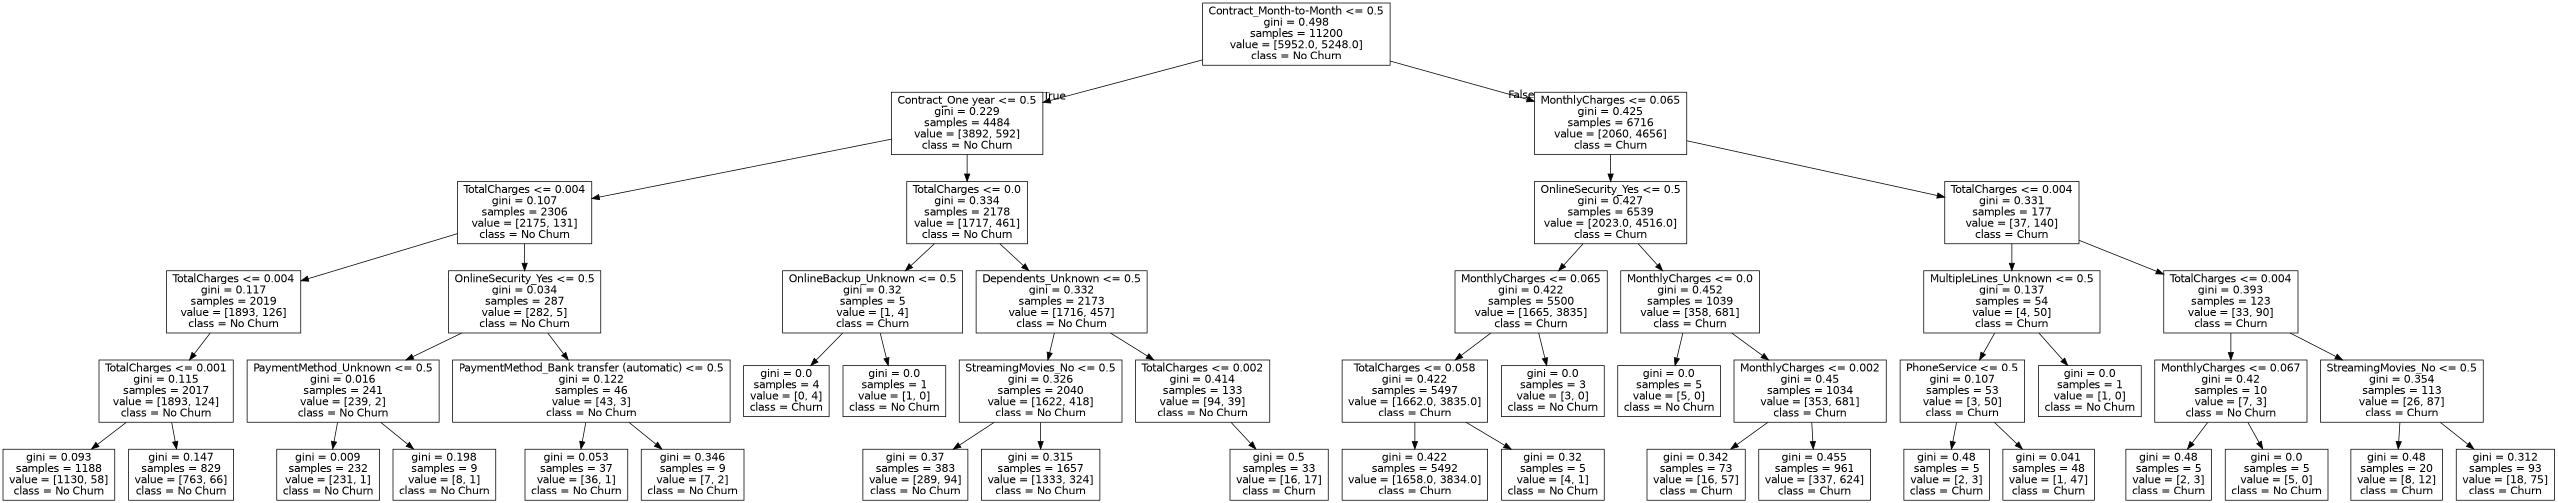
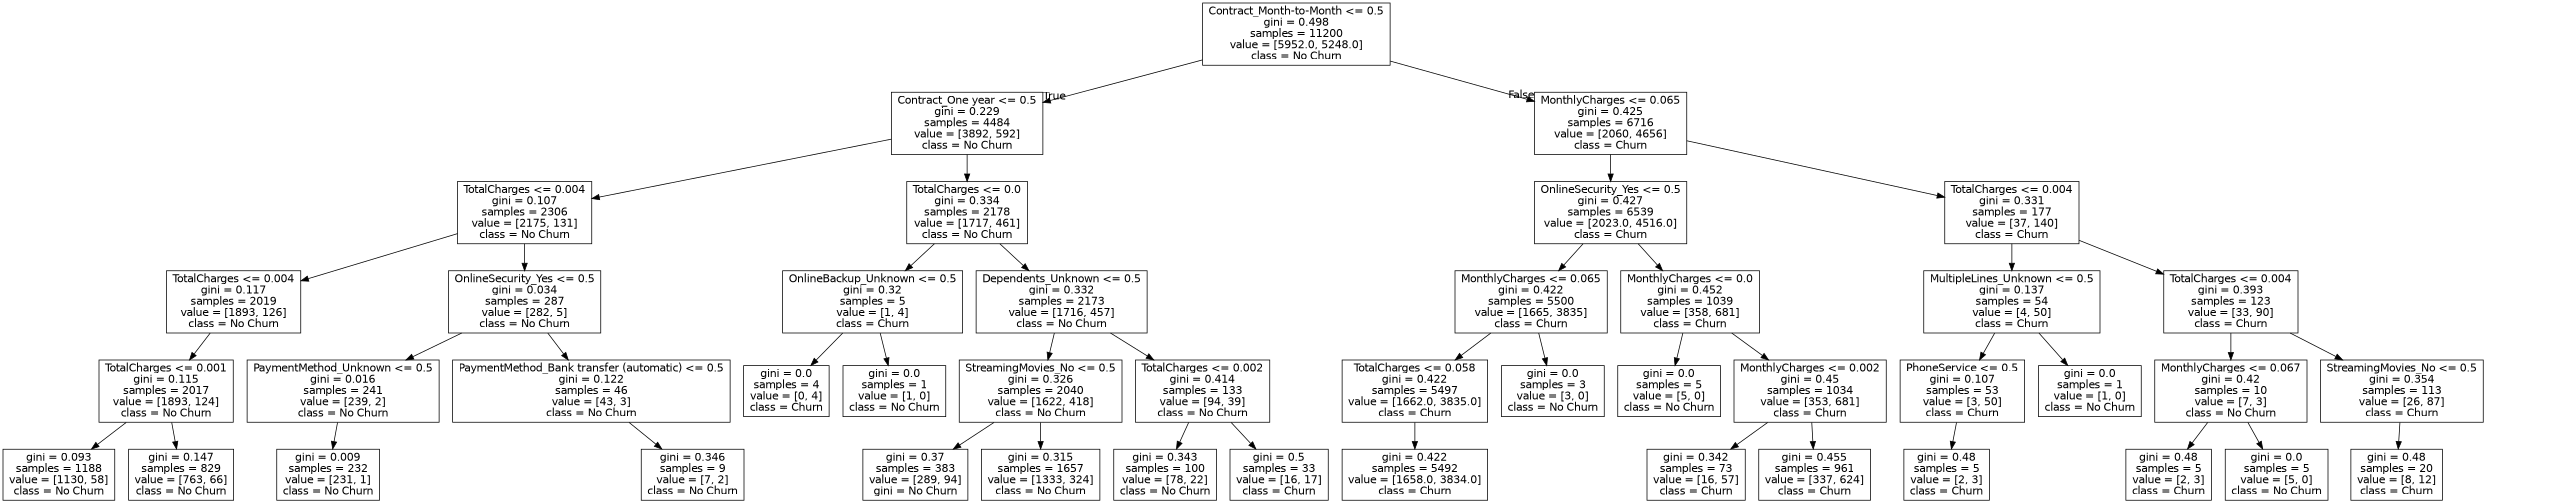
node "gini = 0.198 samples = 9 value = [8, 1] class = No Churn": removed
node "gini = 0.053 samples = 37 value = [36, 1] class = No Churn": removed
node "gini = 0.37 samples = 383 value = [289, 94] class = No Churn": label "gini = 0.37 samples = 383 value = [289, 94] class = No Churn" -> "gini = 0.37 samples = 383 value = [289, 94] gini = No Churn"
node "gini = 0.343 samples = 100 value = [78, 22] class = No Churn": added
node "gini = 0.32 samples = 5 value = [4, 1] class = No Churn": removed
node "gini = 0.041 samples = 48 value = [1, 47] class = Churn": removed
node "gini = 0.312 samples = 93 value = [18, 75] class = Churn": removed
